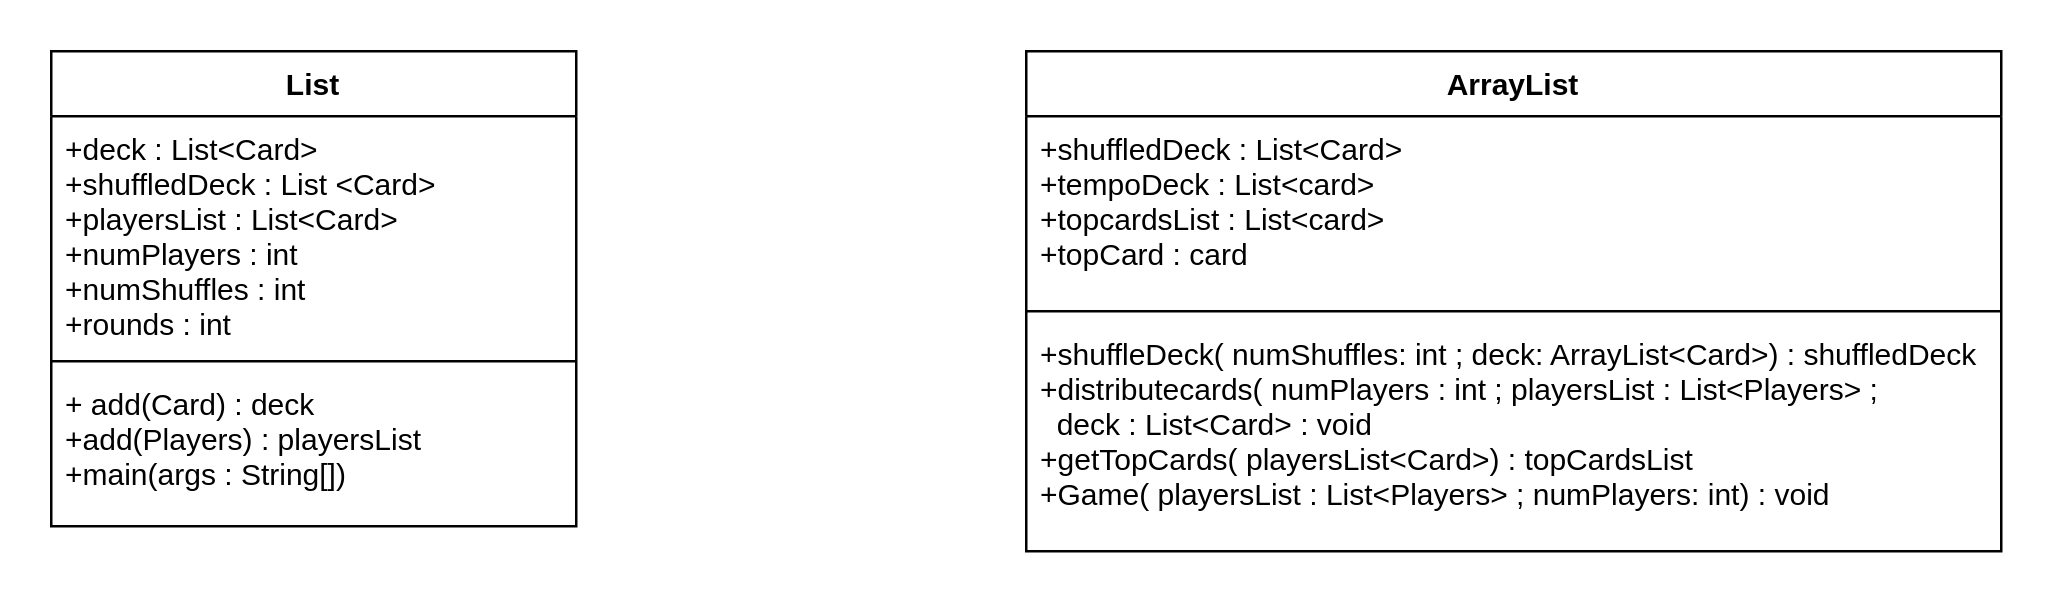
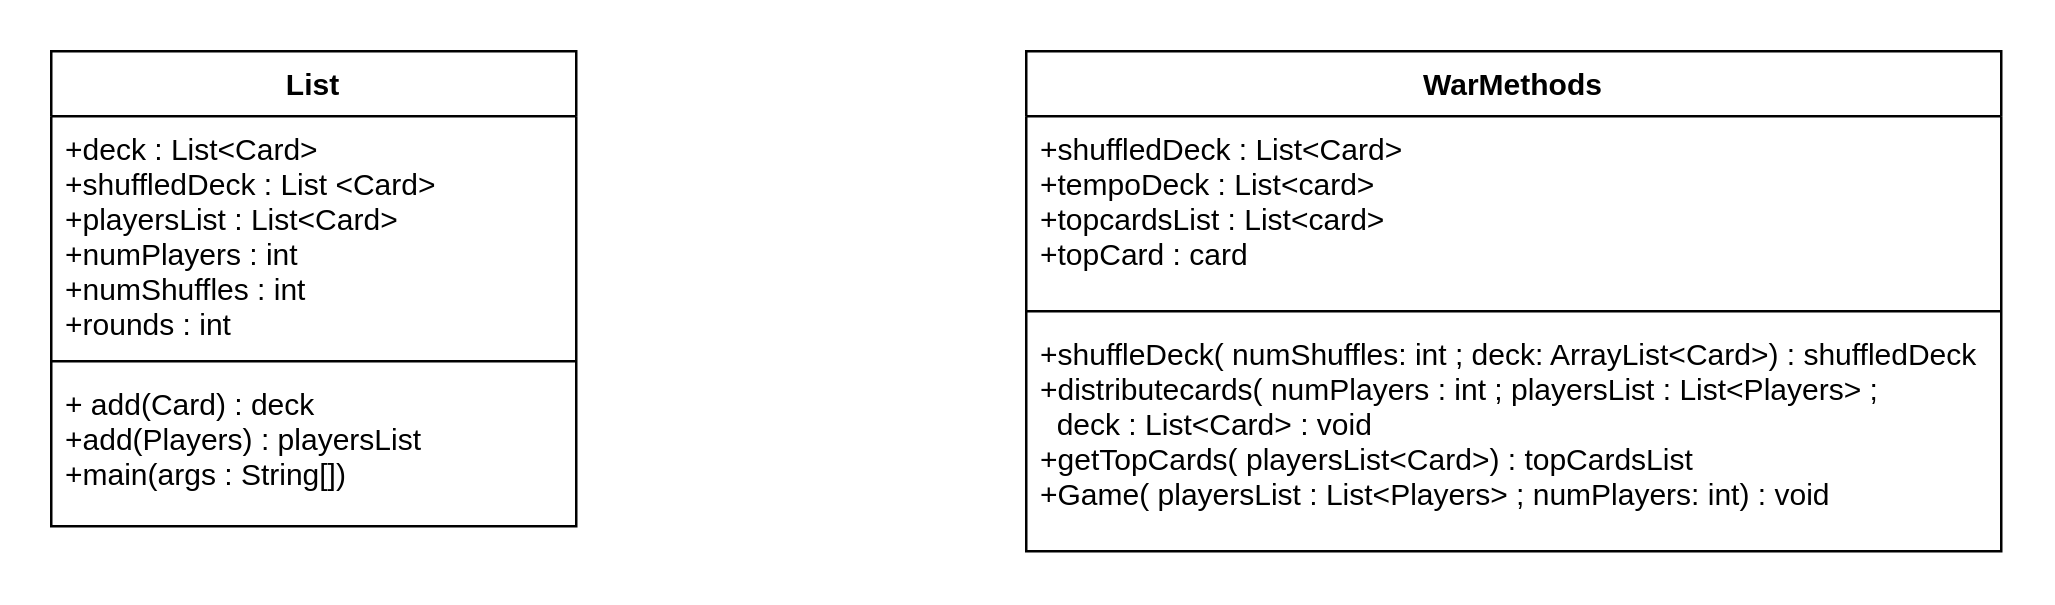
node "ArrayList": label "ArrayList" -> "WarMethods"
